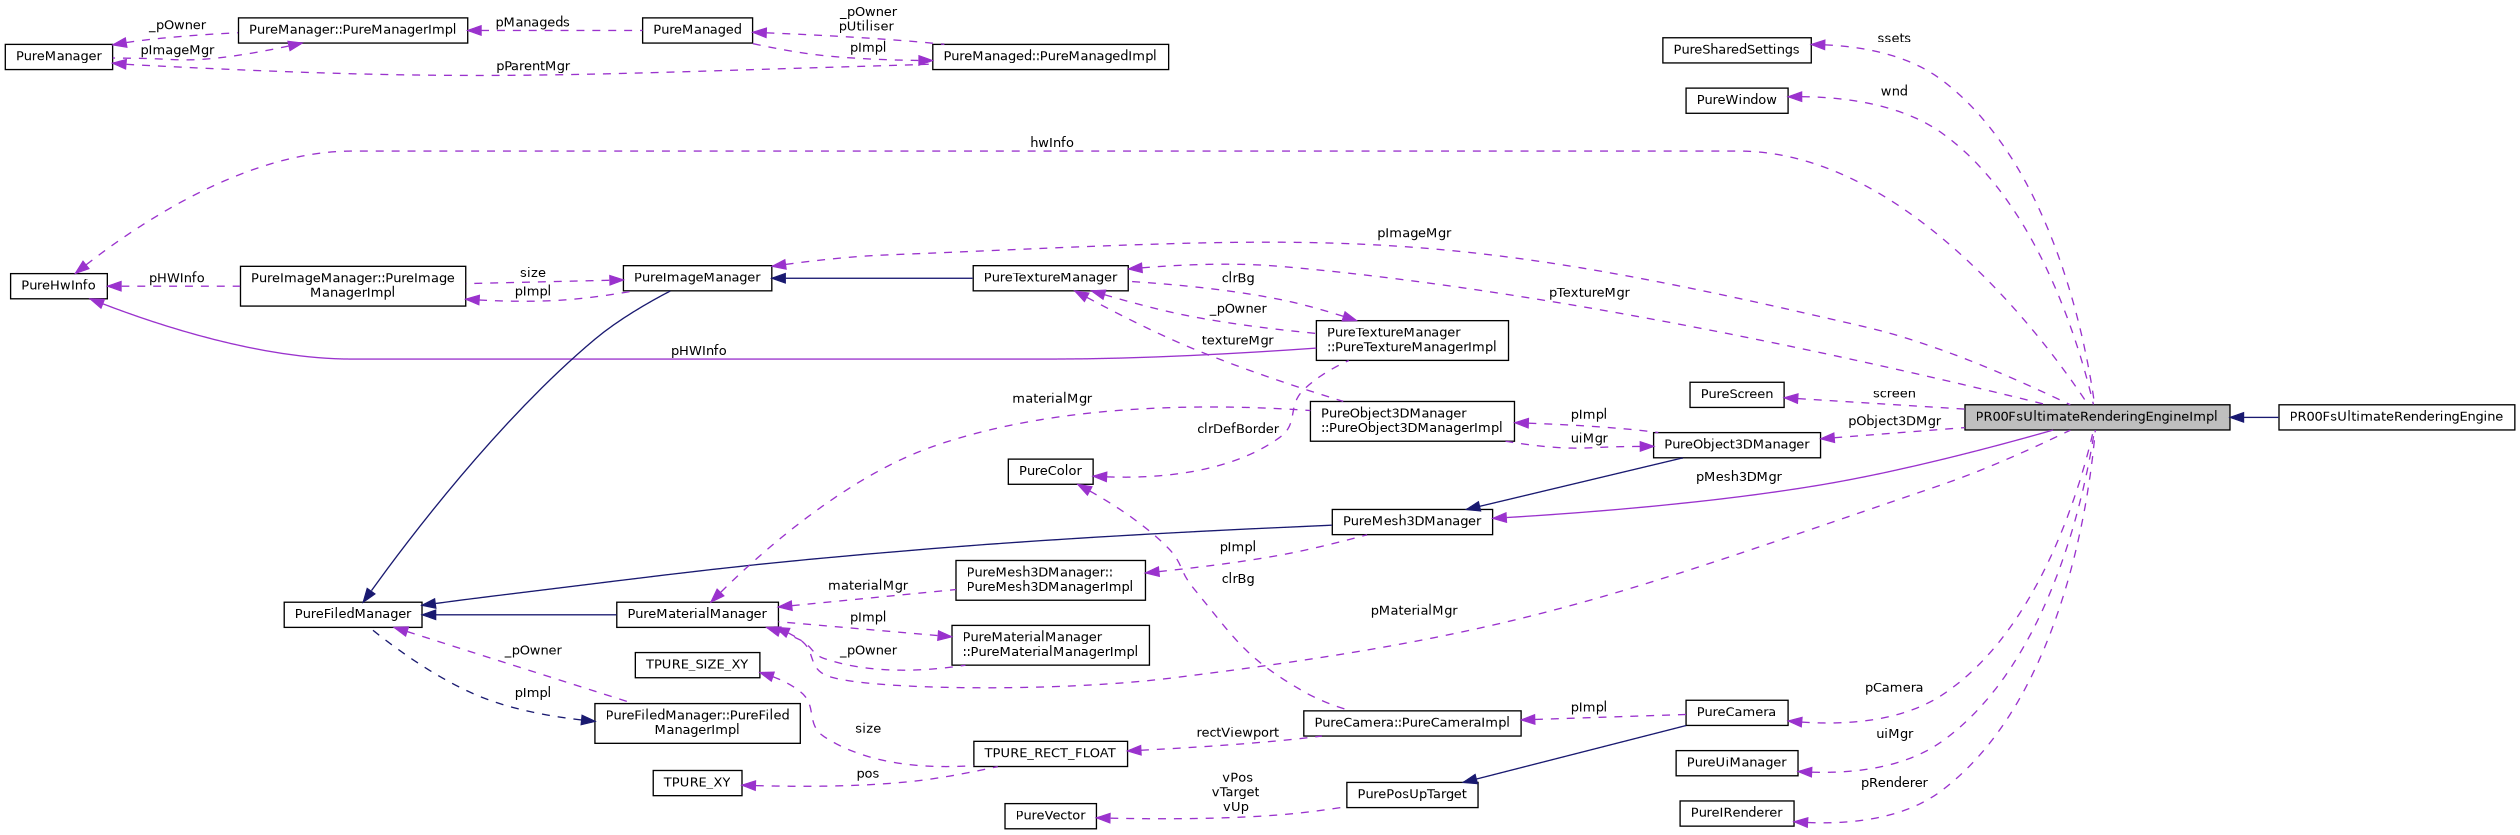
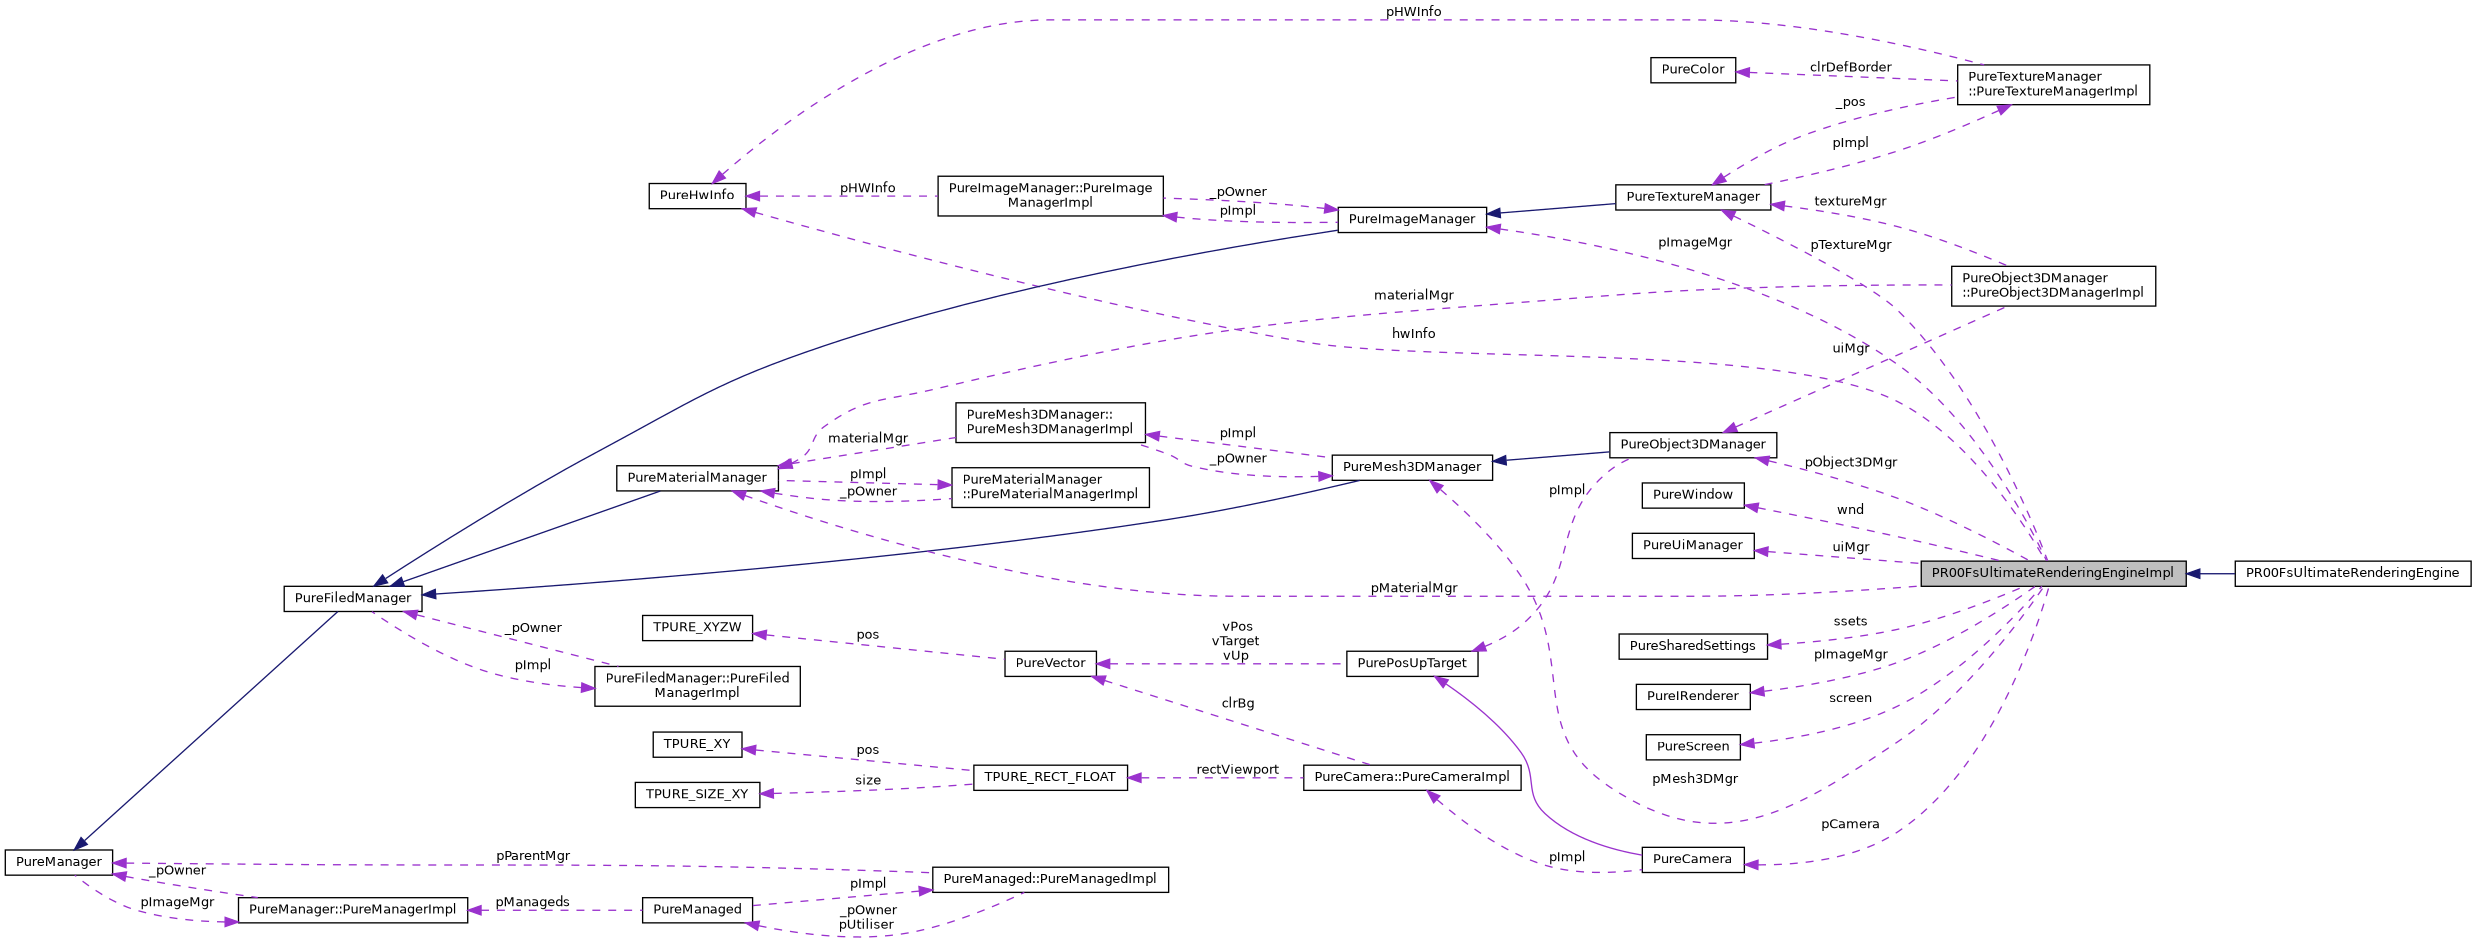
edge "PureImageManager::PureImage ManagerImpl" -> "PureImageManager": label " size" -> " _pOwner"
edge "PureTextureManager" -> "PureTextureManager ::PureTextureManagerImpl": label " clrBg" -> " pImpl"
edge "PureTextureManager ::PureTextureManagerImpl" -> "PureTextureManager": label " _pOwner" -> " _pos"
edge "PureTextureManager ::PureTextureManagerImpl" -> "PureHwInfo": style solid -> dashed
edge "PureObject3DManager" -> "PureObject3DManager ::PureObject3DManagerImpl": now "PureObject3DManager" -> "PurePosUpTarget"
edge "PureMesh3DManager:: PureMesh3DManagerImpl" -> "PureMesh3DManager": added, label "_pOwner"
edge "PR00FsUltimateRenderingEngineImpl" -> "PureMesh3DManager": style solid -> dashed
edge "PureCamera::PureCameraImpl" -> "PureColor": now "PureCamera::PureCameraImpl" -> "PureVector"
node "TPURE_XYZW": added
edge "PureFiledManager" -> "PureFiledManager::PureFiled ManagerImpl": color midnightblue -> darkorchid3
edge "PureFiledManager" -> "PureManager": added
edge "PureCamera" -> "PurePosUpTarget": color midnightblue -> darkorchid3
edge "PR00FsUltimateRenderingEngineImpl" -> "PureIRenderer": label " pRenderer" -> " pImageMgr"
